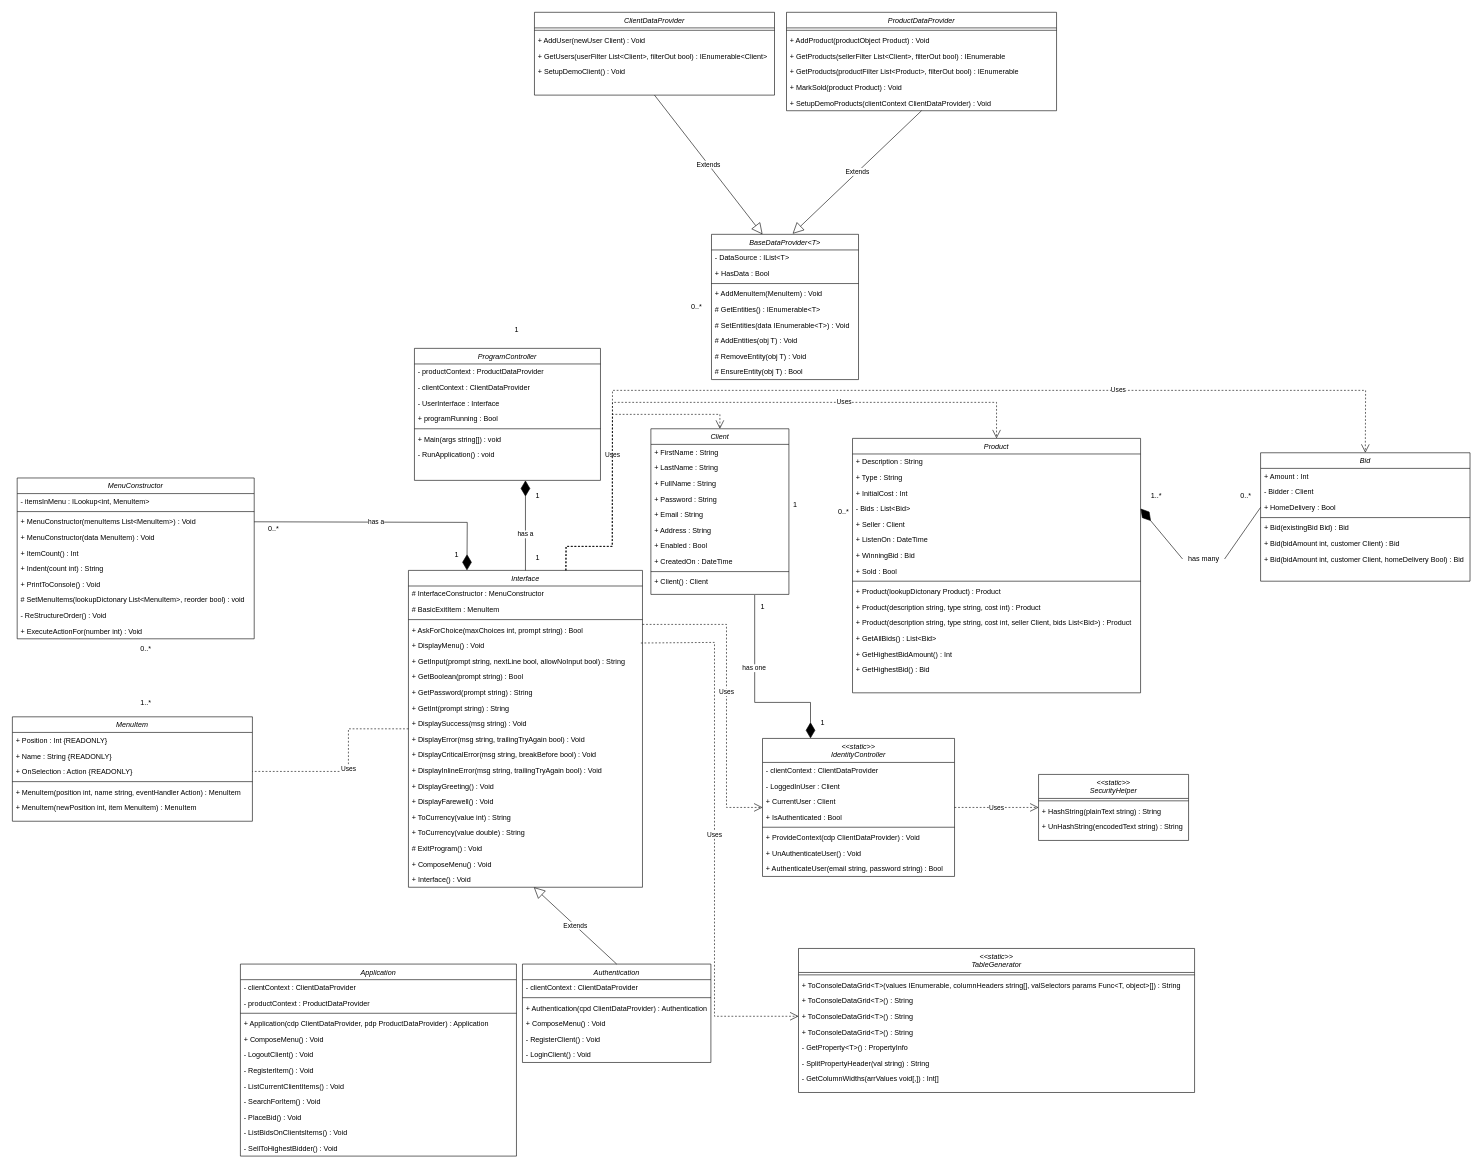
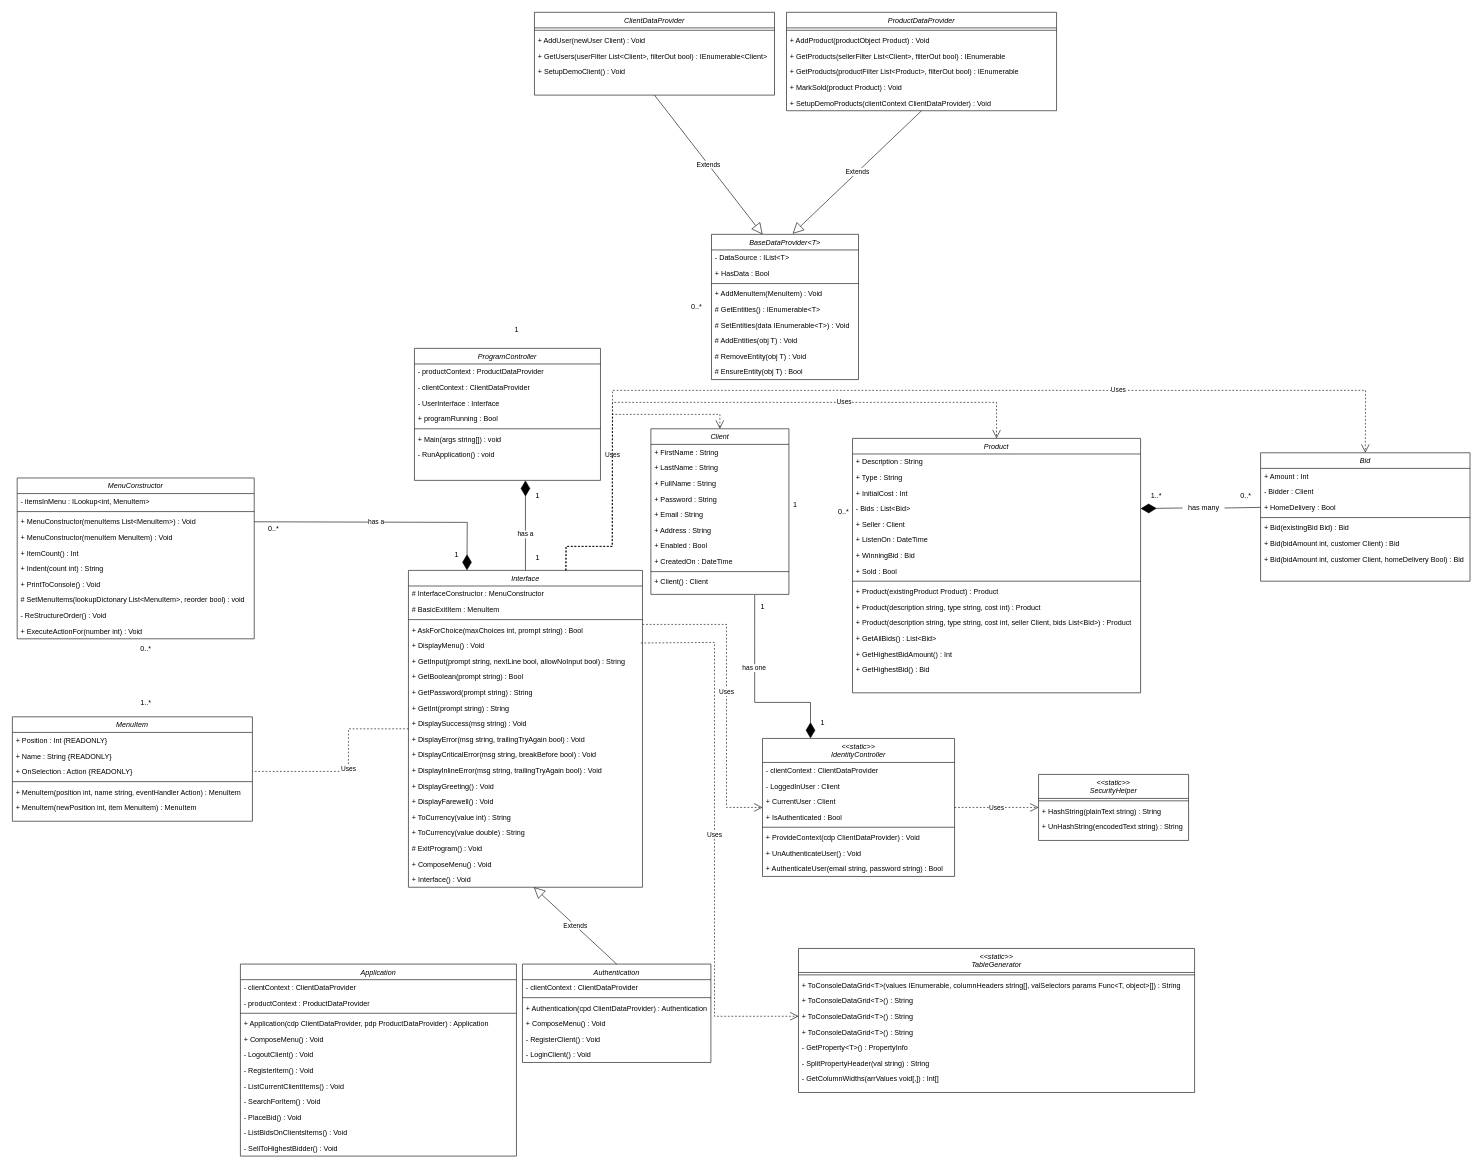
node "+ MenuConstructor(data MenuItem) : Void": label "+ MenuConstructor(data MenuItem) : Void" -> "+ MenuConstructor(menuItem MenuItem) : Void"
node "has many": moved (1203, 559) -> (1203, 508)
node "+ Product(lookupDictonary Product) : Product": label "+ Product(lookupDictonary Product) : Product" -> "+ Product(existingProduct Product) : Product"
